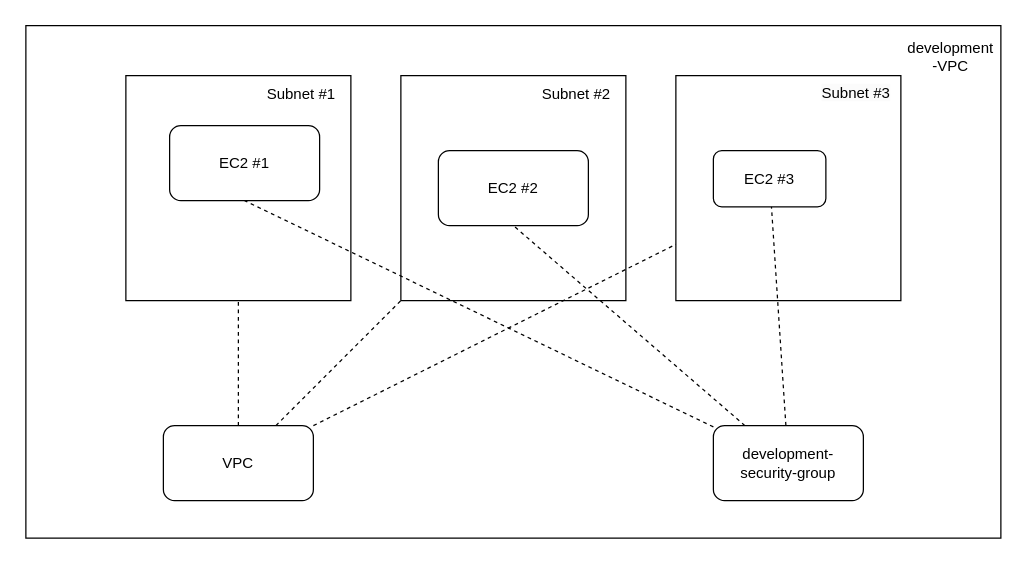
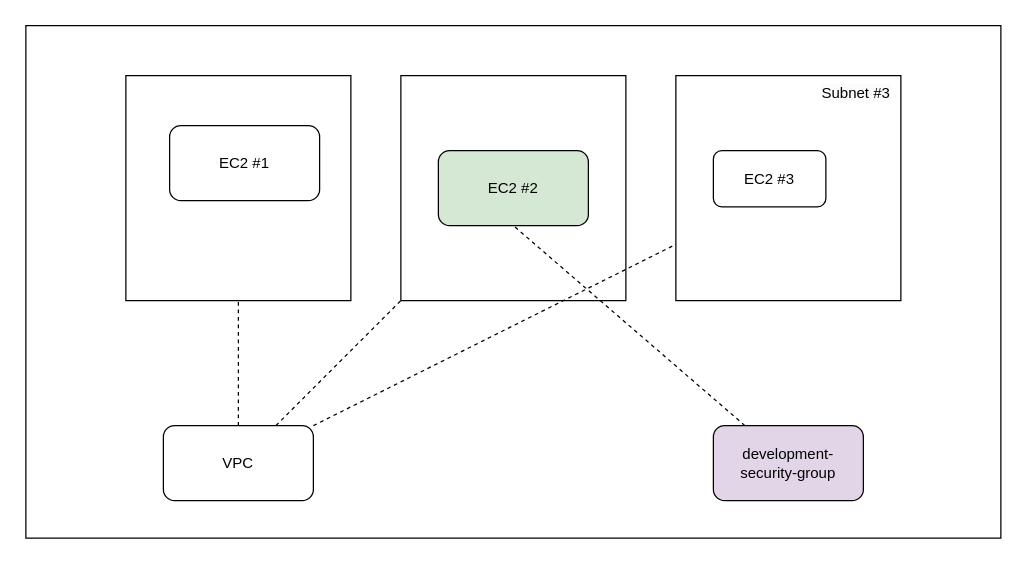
node "development -VPC": removed
node "Subnet #1": removed
node "Subnet #2": removed
node "EC2 #2": fillcolor #ffffff -> #d5e8d4
edge "EC2 #1" -- "development-security-group": removed
edge "EC2 #3" -- "development-security-group": removed
node "development-security-group": fillcolor #ffffff -> #e1d5e7
